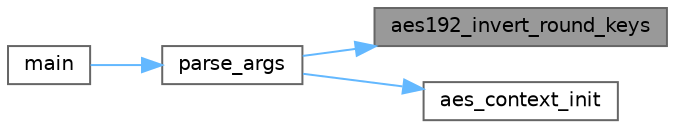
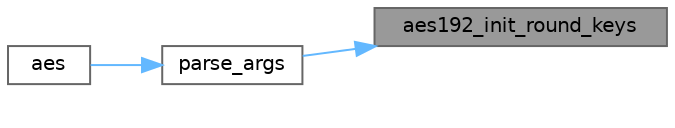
node "aes192_invert_round_keys": label "aes192_invert_round_keys" -> "aes192_init_round_keys"
node "main": label "main" -> "aes"
node "aes_context_init": removed
